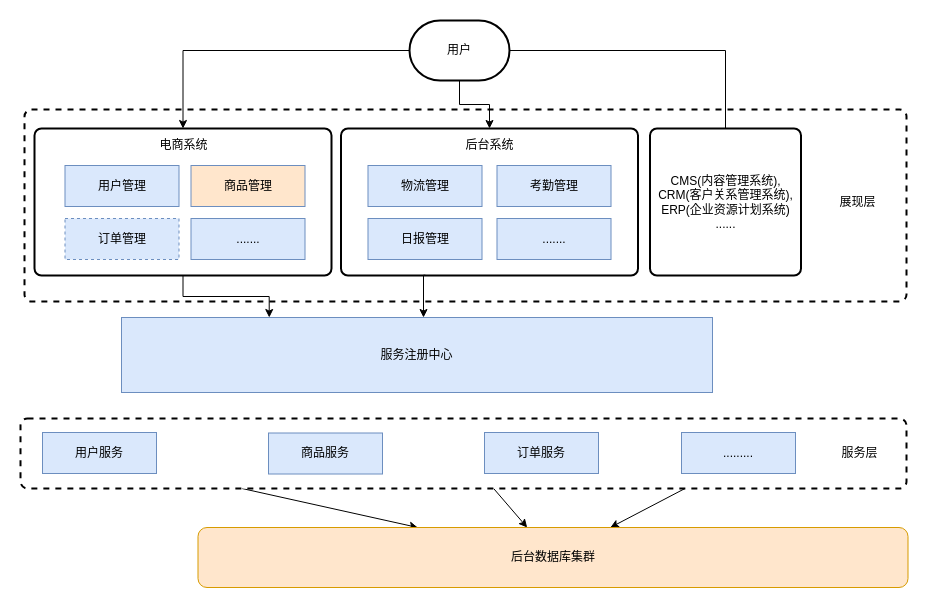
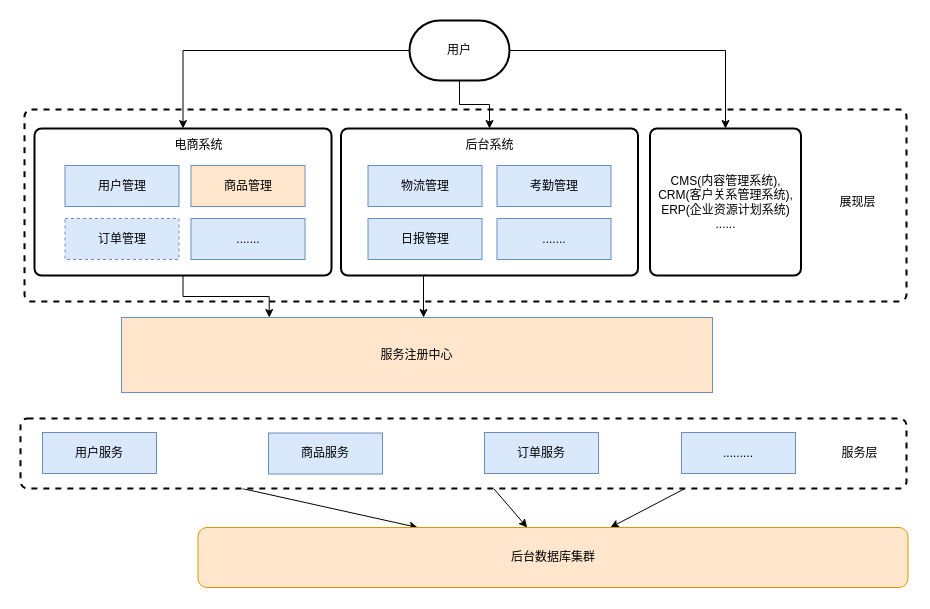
edge "用户" -- "CMS(内容管理系统), CRM(客户关系管理系统), ERP(企业资源计划系统) ......": arrowhead none -> classic
node "电商系统": moved (183, 146) -> (198, 146)
node "服务注册中心": fillcolor #dae8fc -> #ffe6cc
